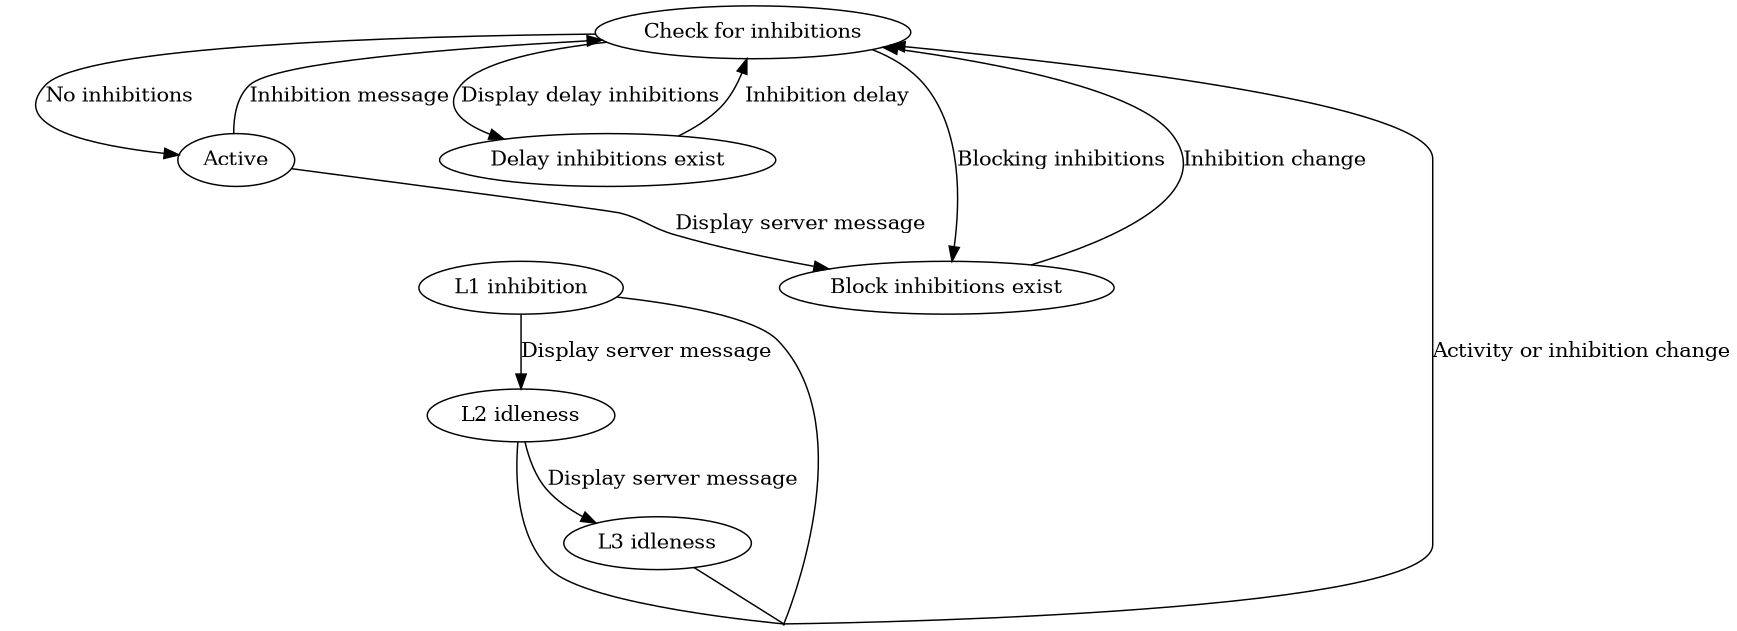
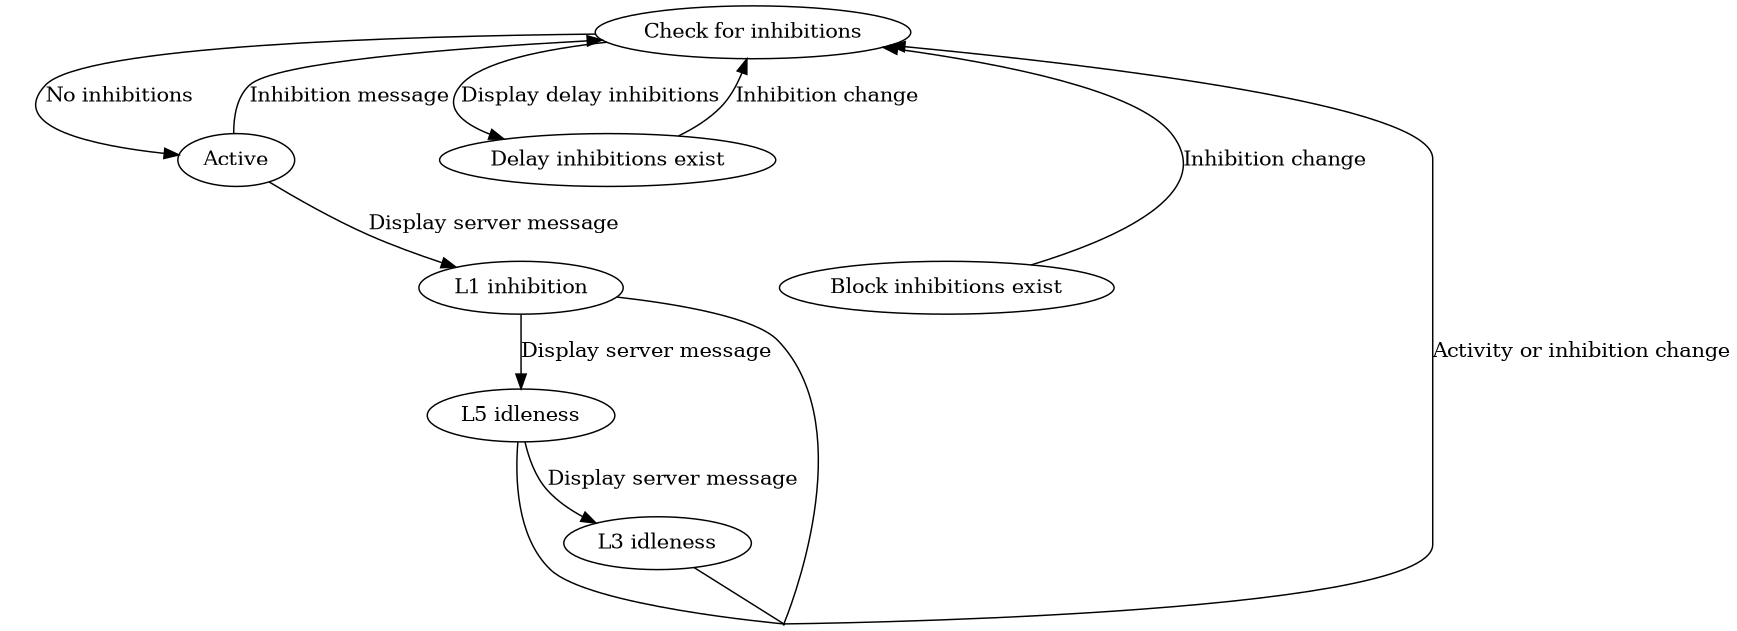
edge "Delay inhibitions exist" -> "Check for inhibitions": label "Inhibition delay" -> "Inhibition change"
edge "Check for inhibitions" -> "Block inhibitions exist": removed, label "Blocking inhibitions"
edge "Active" -> "Block inhibitions exist": now "Active" -> "L1 inhibition"
node "L2 idleness": label "L2 idleness" -> "L5 idleness"
